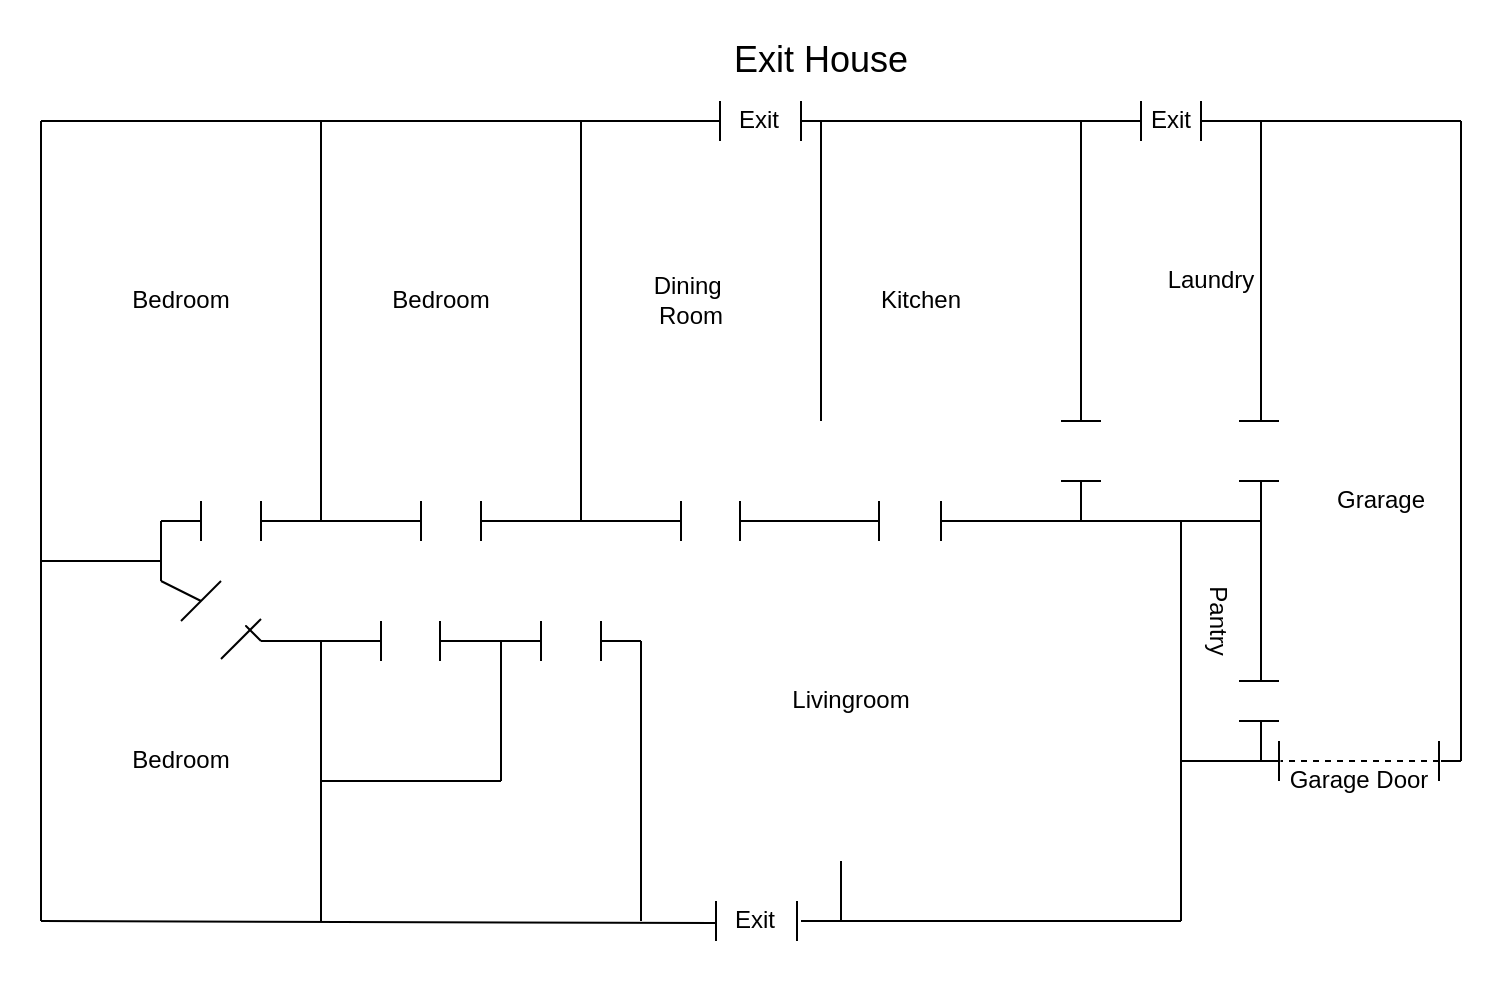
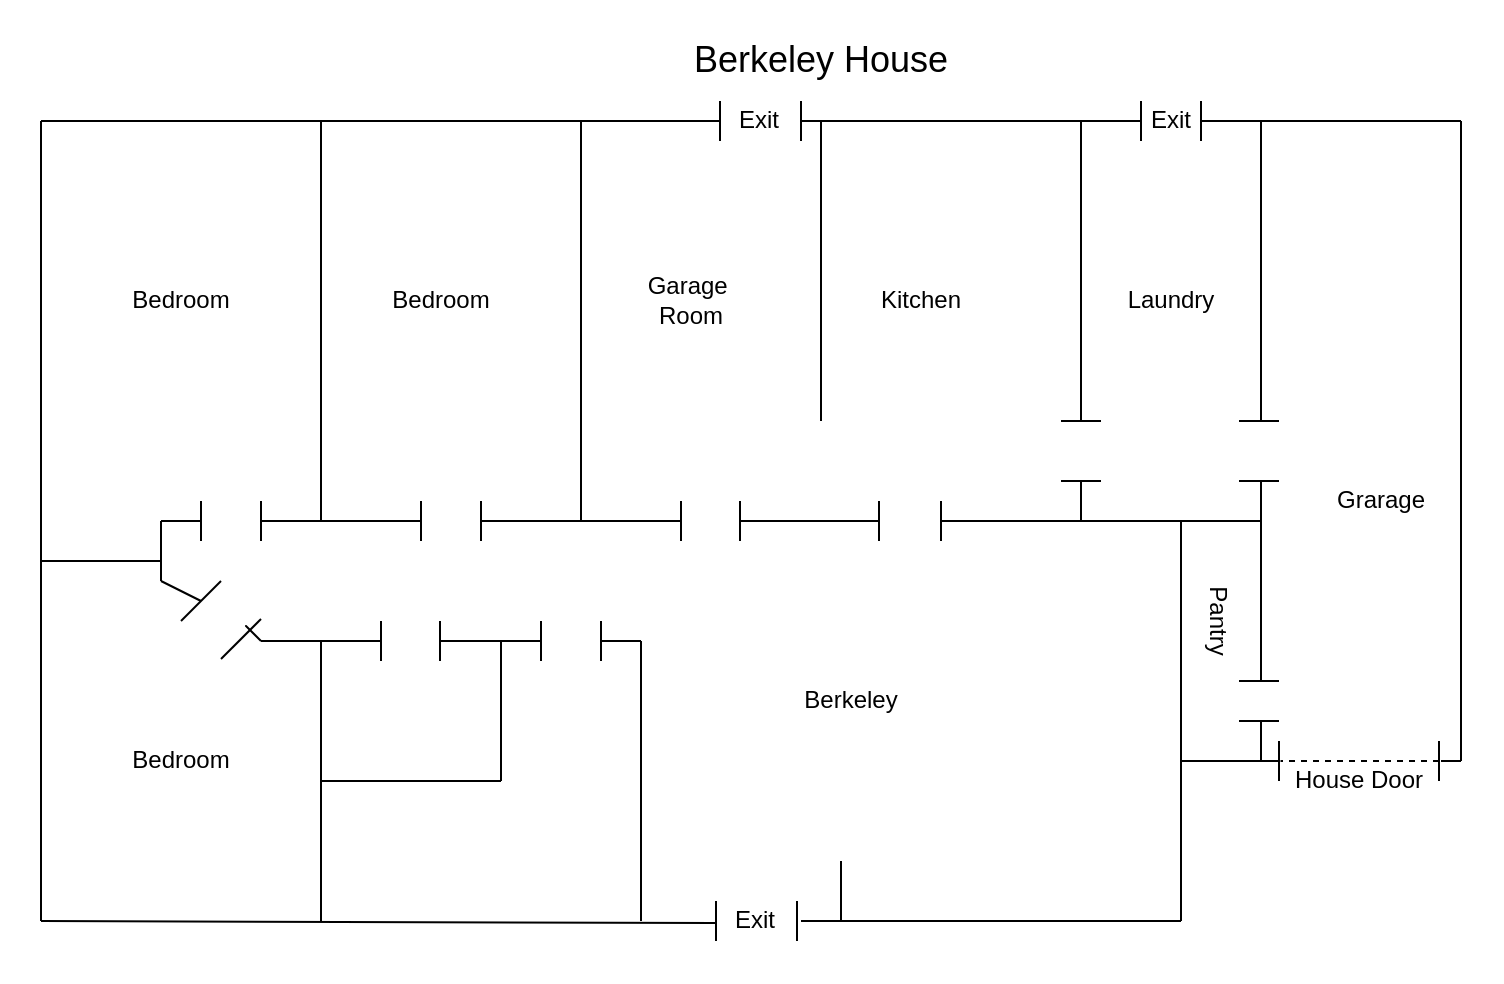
node "Exit House": label "Exit House" -> "Berkeley House"
node "Laundry": moved (1211, 281) -> (1171, 301)
node "Dining Room": label "Dining Room" -> "Garage Room"
node "Livingroom": label "Livingroom" -> "Berkeley"
node "Garage Door": label "Garage Door" -> "House Door"
